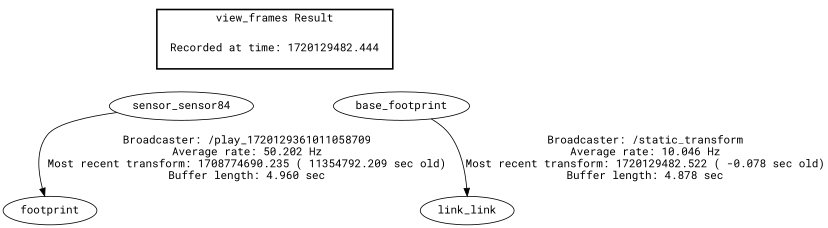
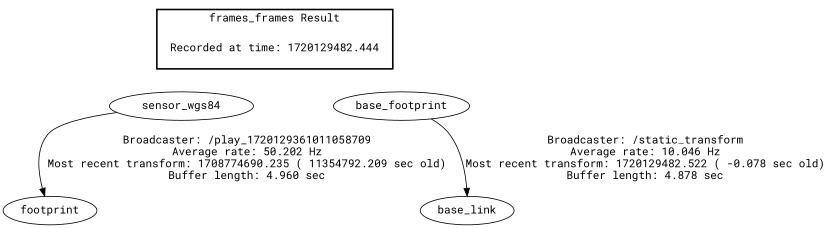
cluster "view_frames Result": label "view_frames Result" -> "frames_frames Result"
node "sensor_sensor84": label "sensor_sensor84" -> "sensor_wgs84"
node "link_link": label "link_link" -> "base_link"
